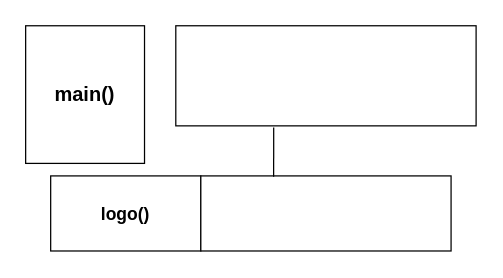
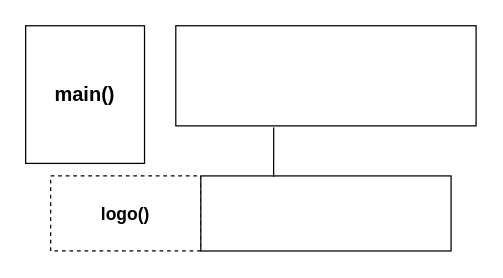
node "logo()": style solid -> dashed
